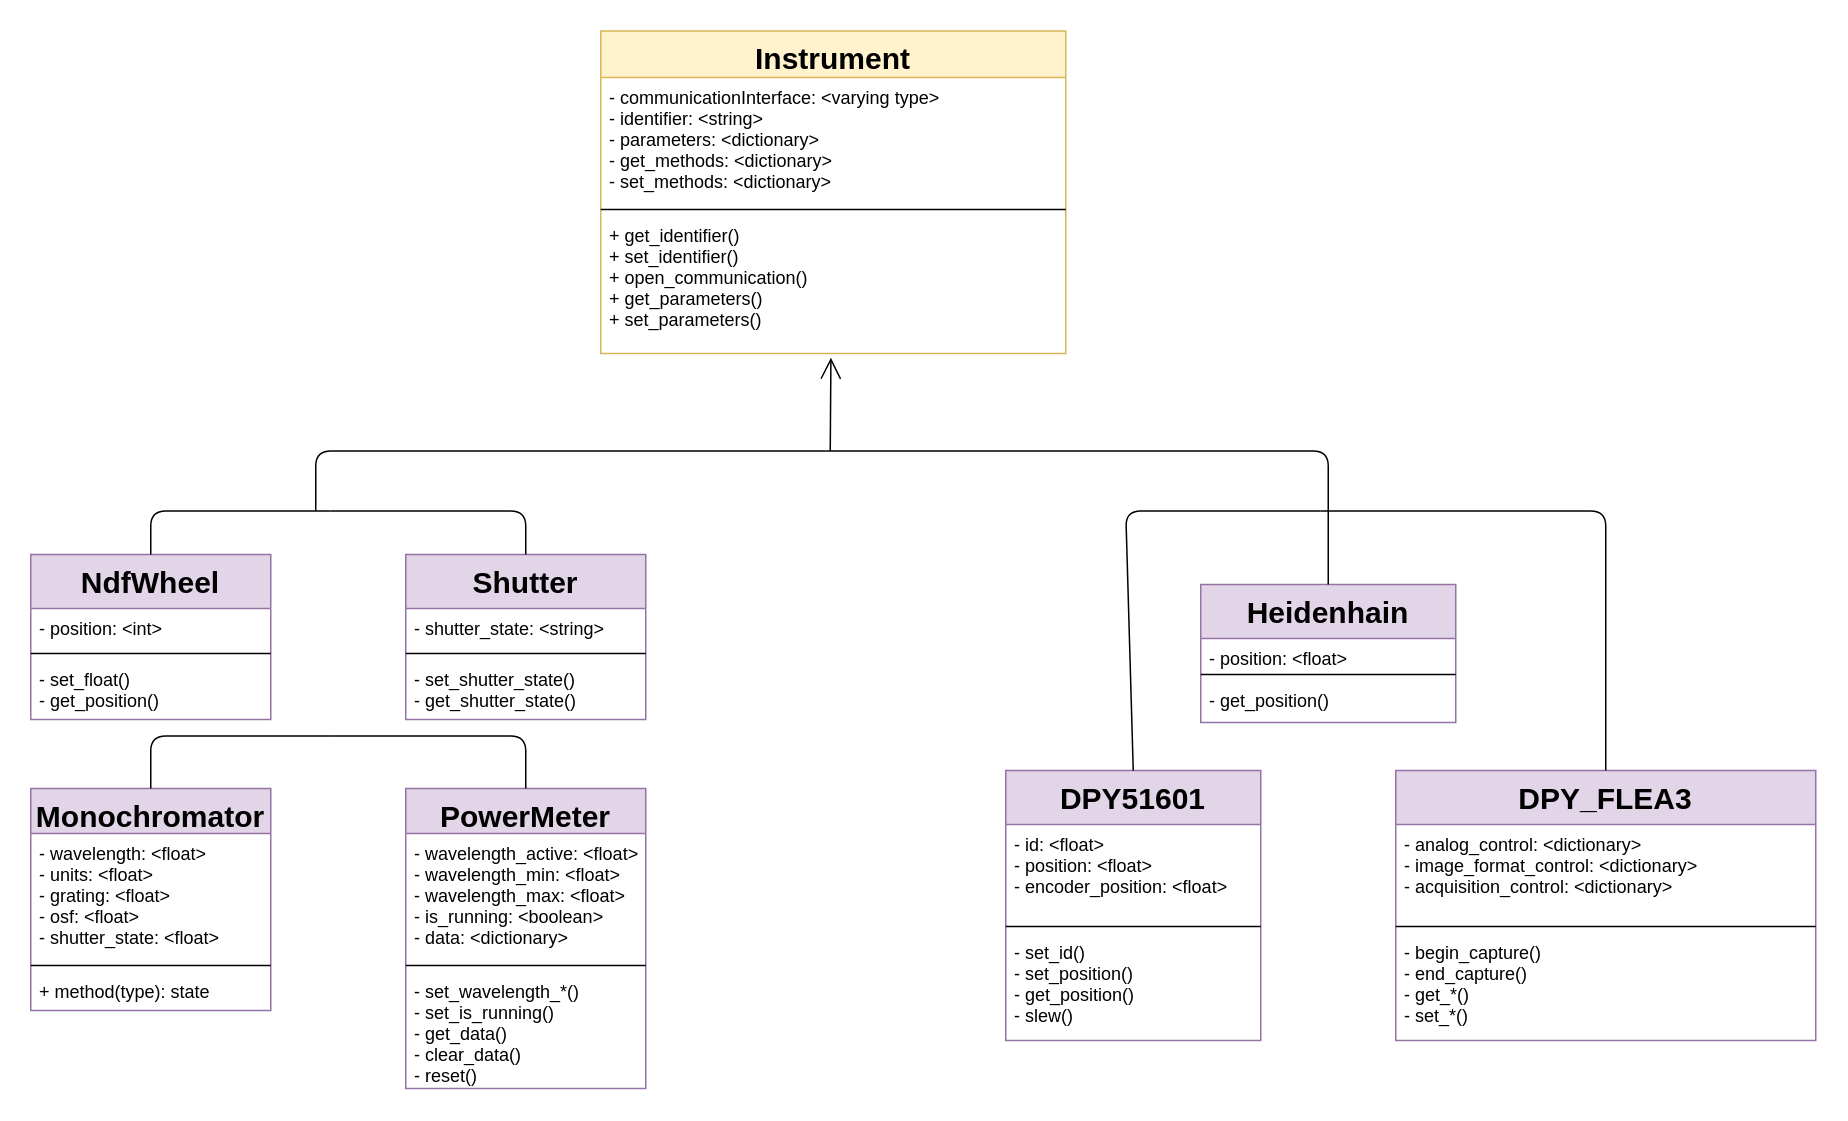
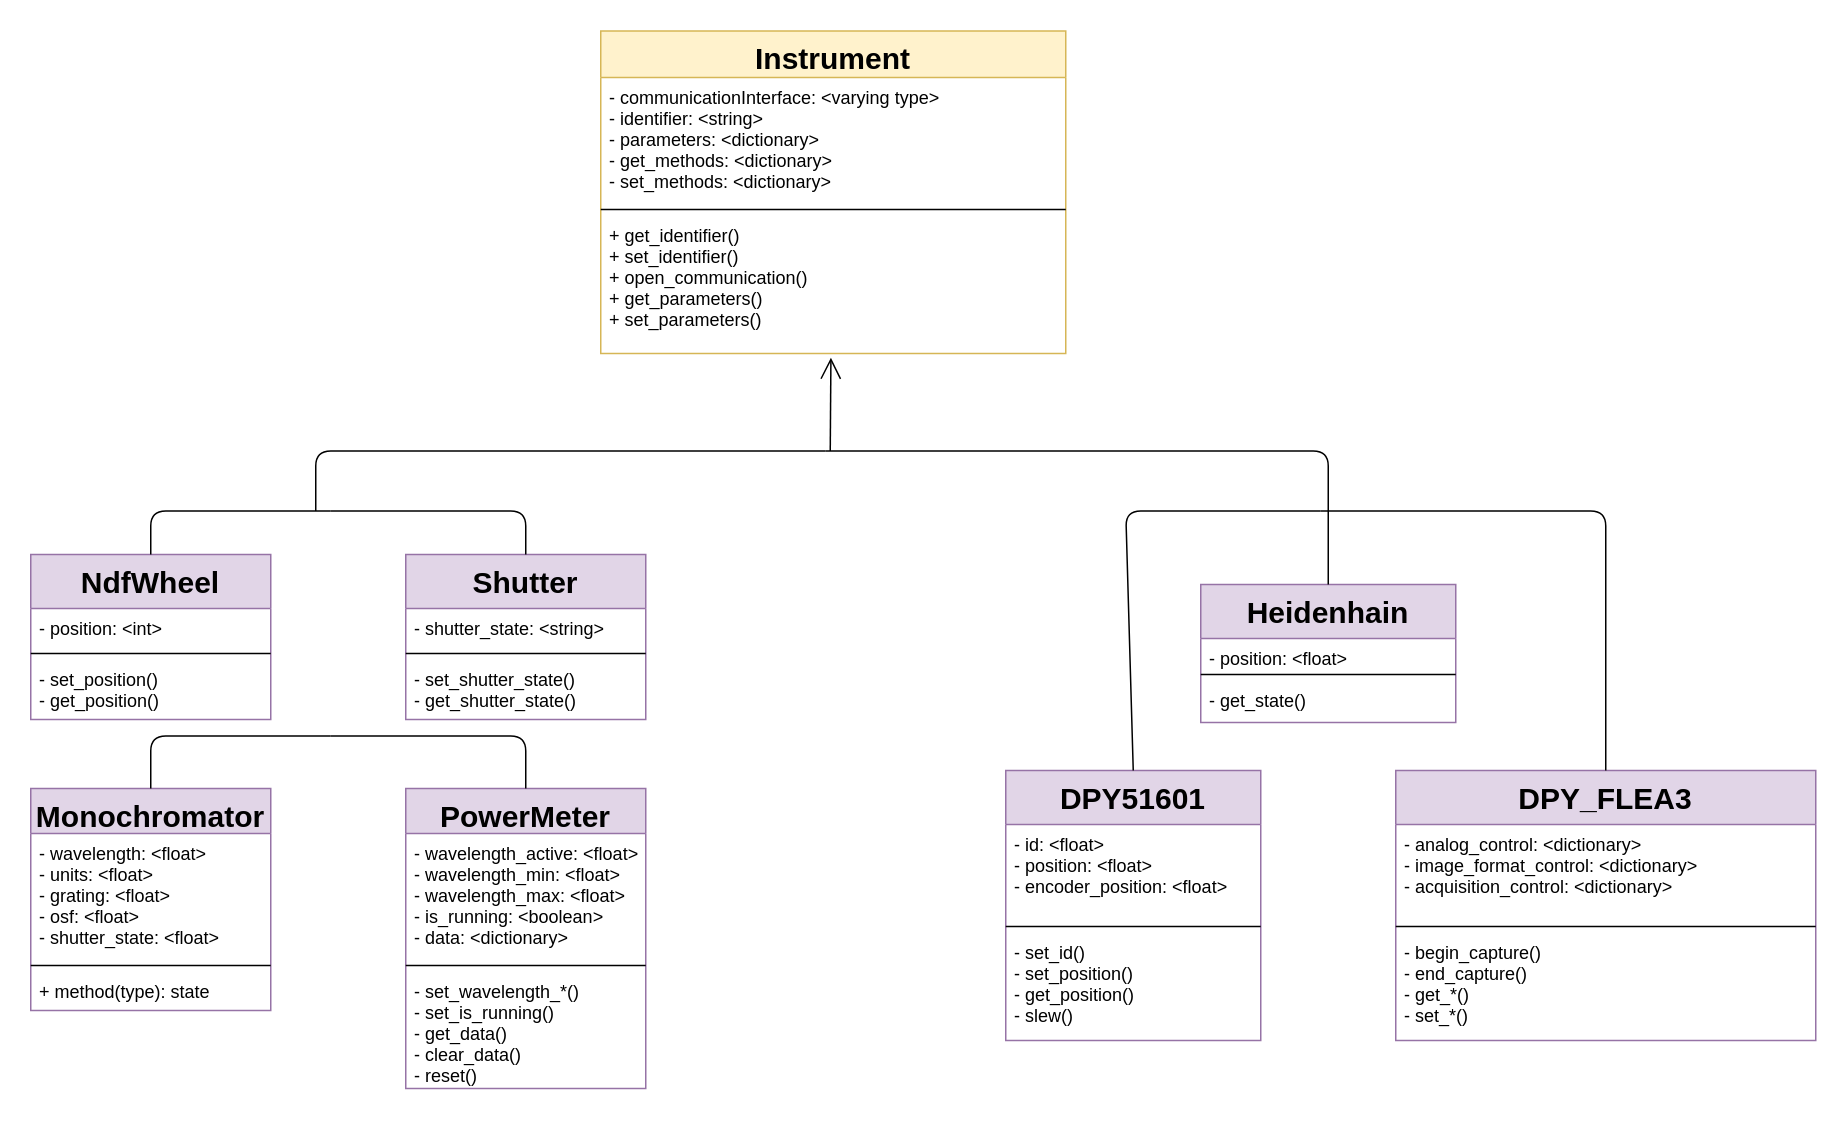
node "- set_float() - get_position()": label "- set_float() - get_position()" -> "- set_position() - get_position()"
node "- get_position()": label "- get_position()" -> "- get_state()"
